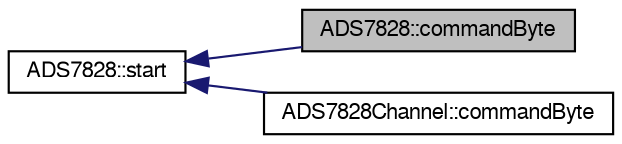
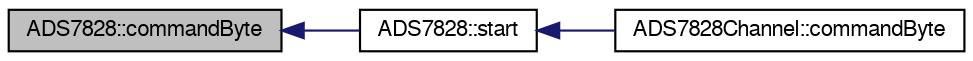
edge "ADS7828::commandByte" -> "ADS7828::start": reversed
